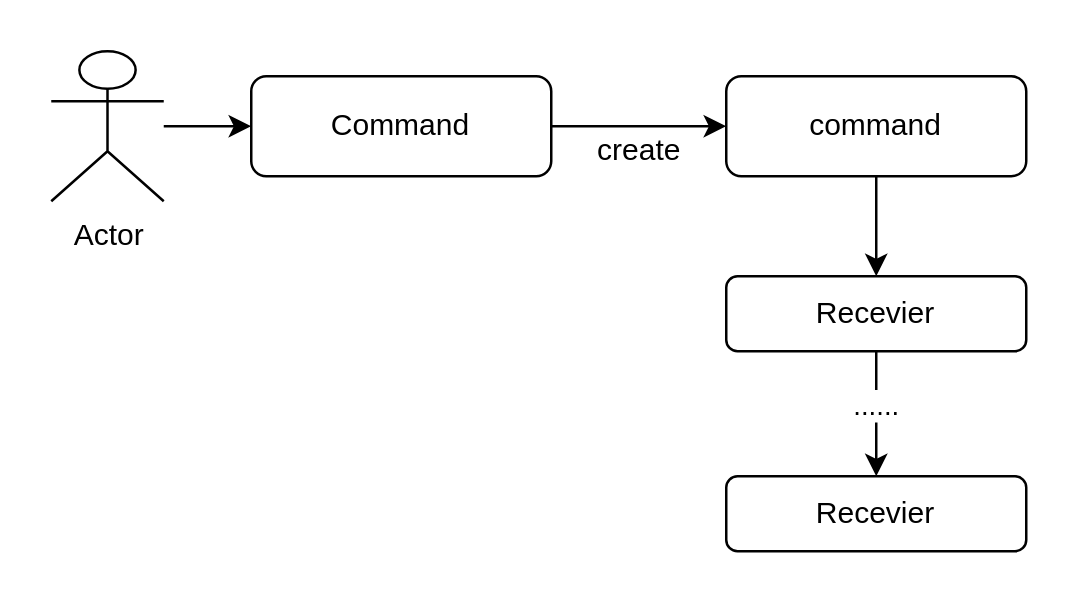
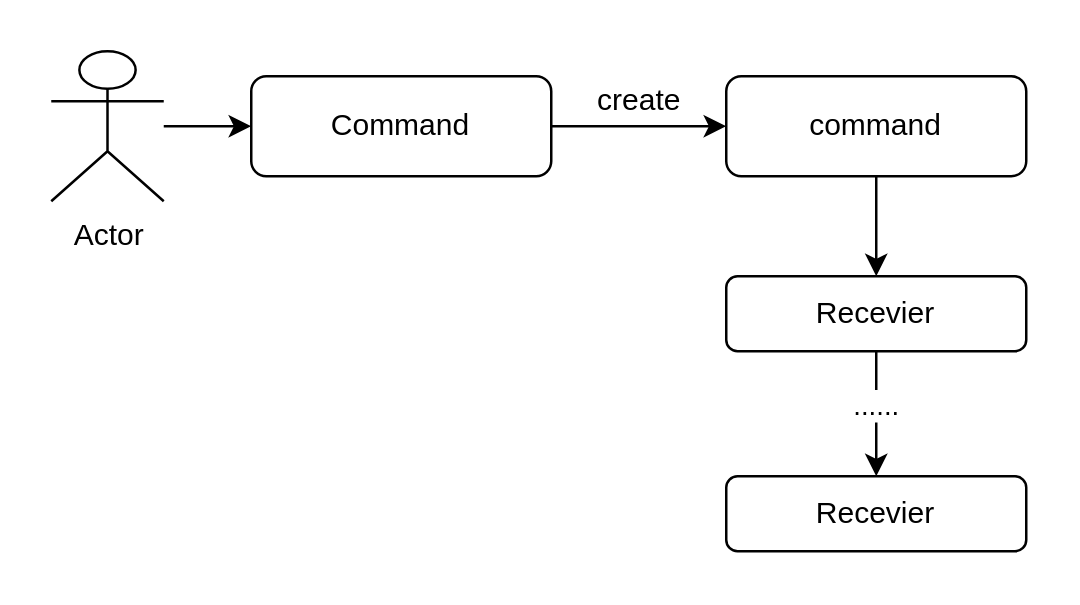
node "create": moved (639, 151) -> (639, 101)
